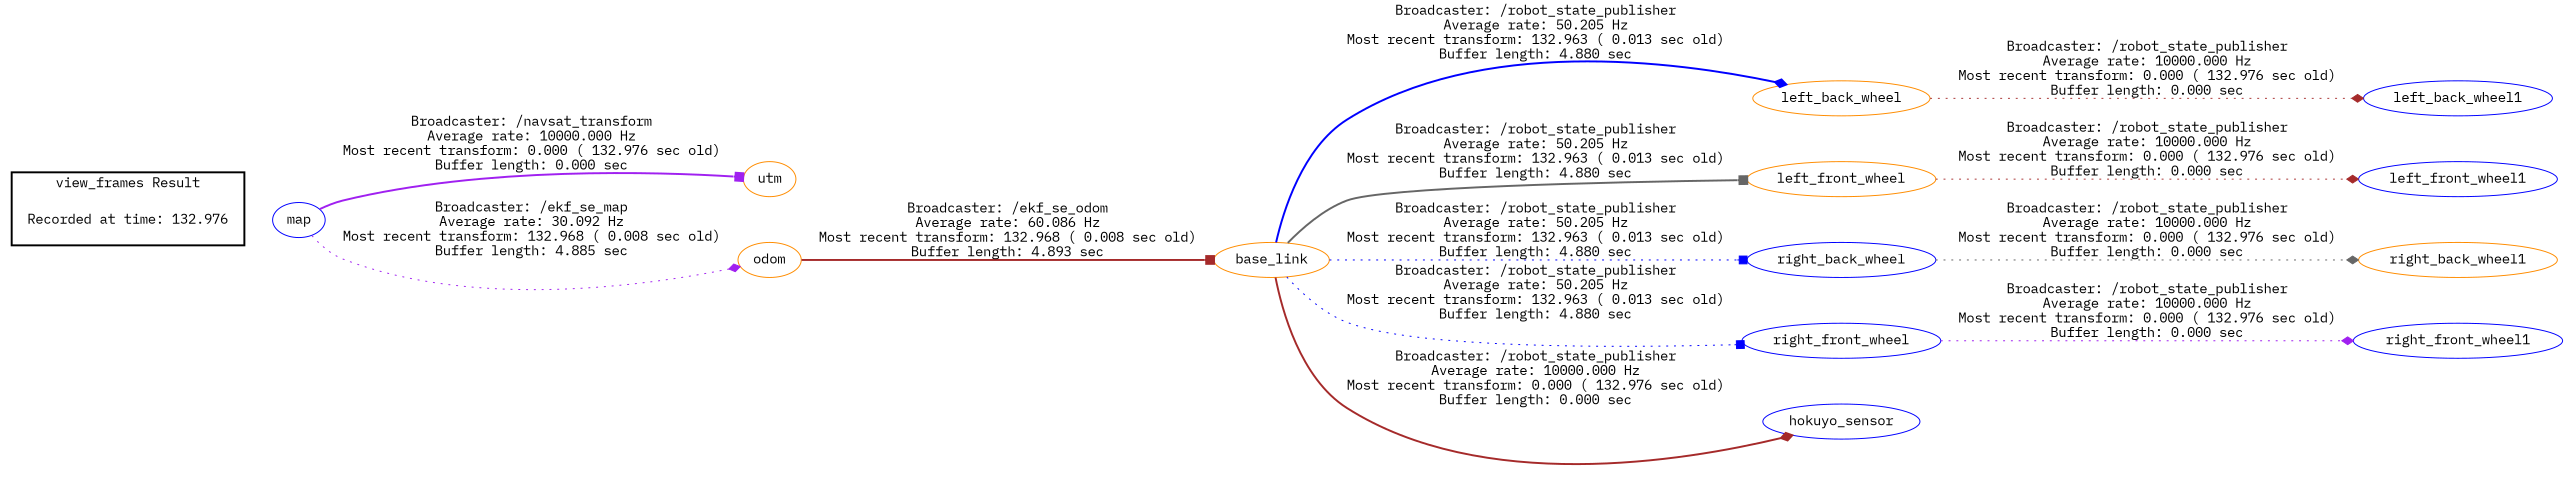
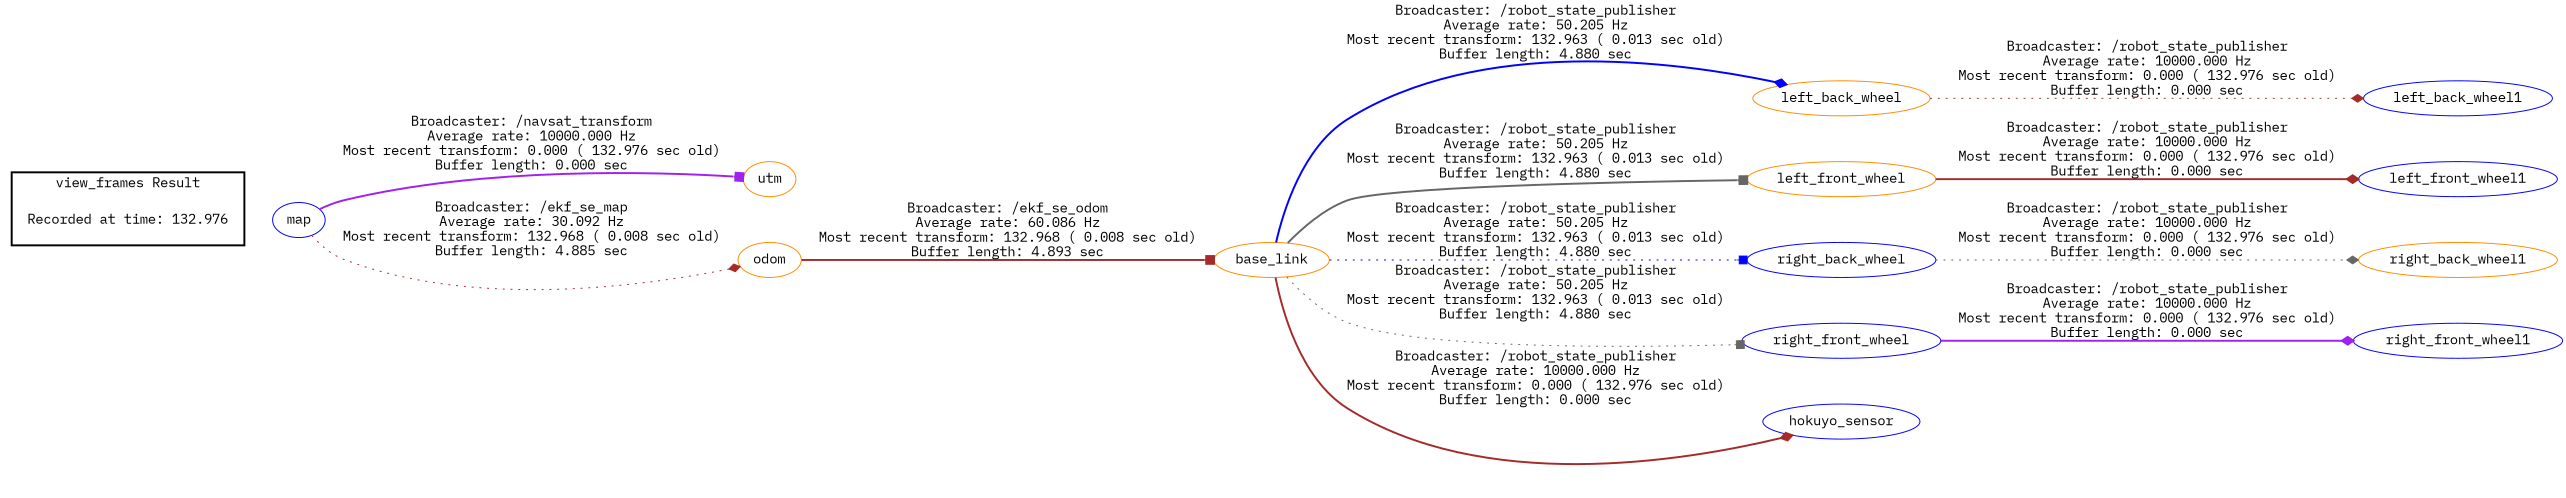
edge "left_front_wheel" -> "left_front_wheel1": style dotted -> bold
edge "map" -> "odom": color purple -> brown
edge "right_front_wheel" -> "right_front_wheel1": style dotted -> bold
edge "base_link" -> "right_front_wheel": color blue -> gray40
